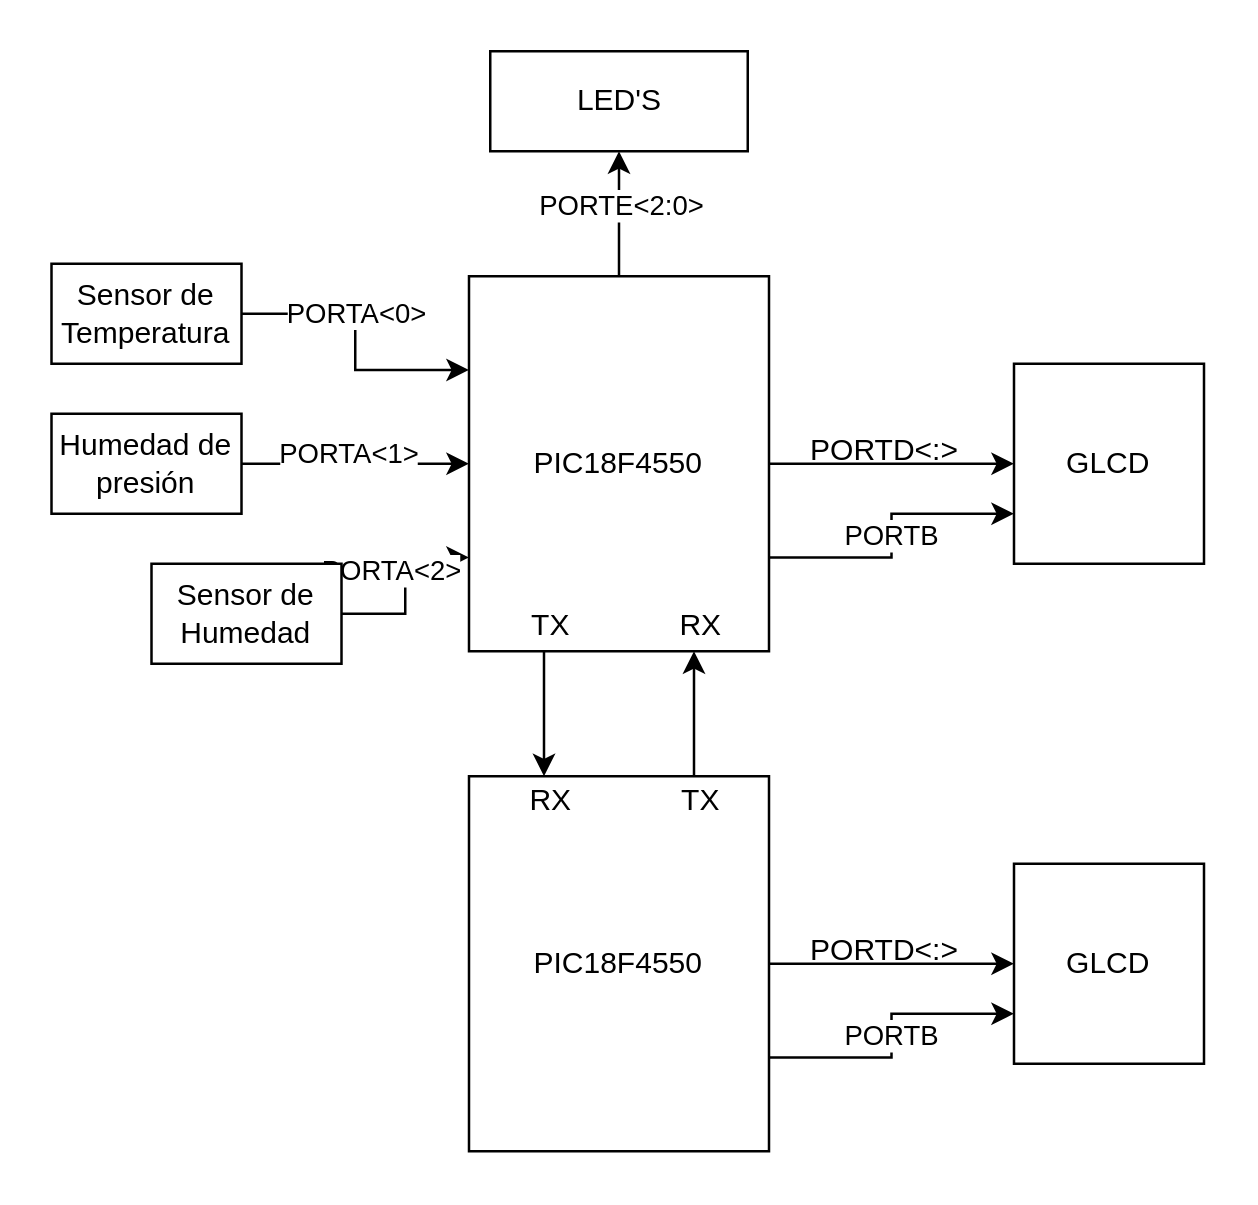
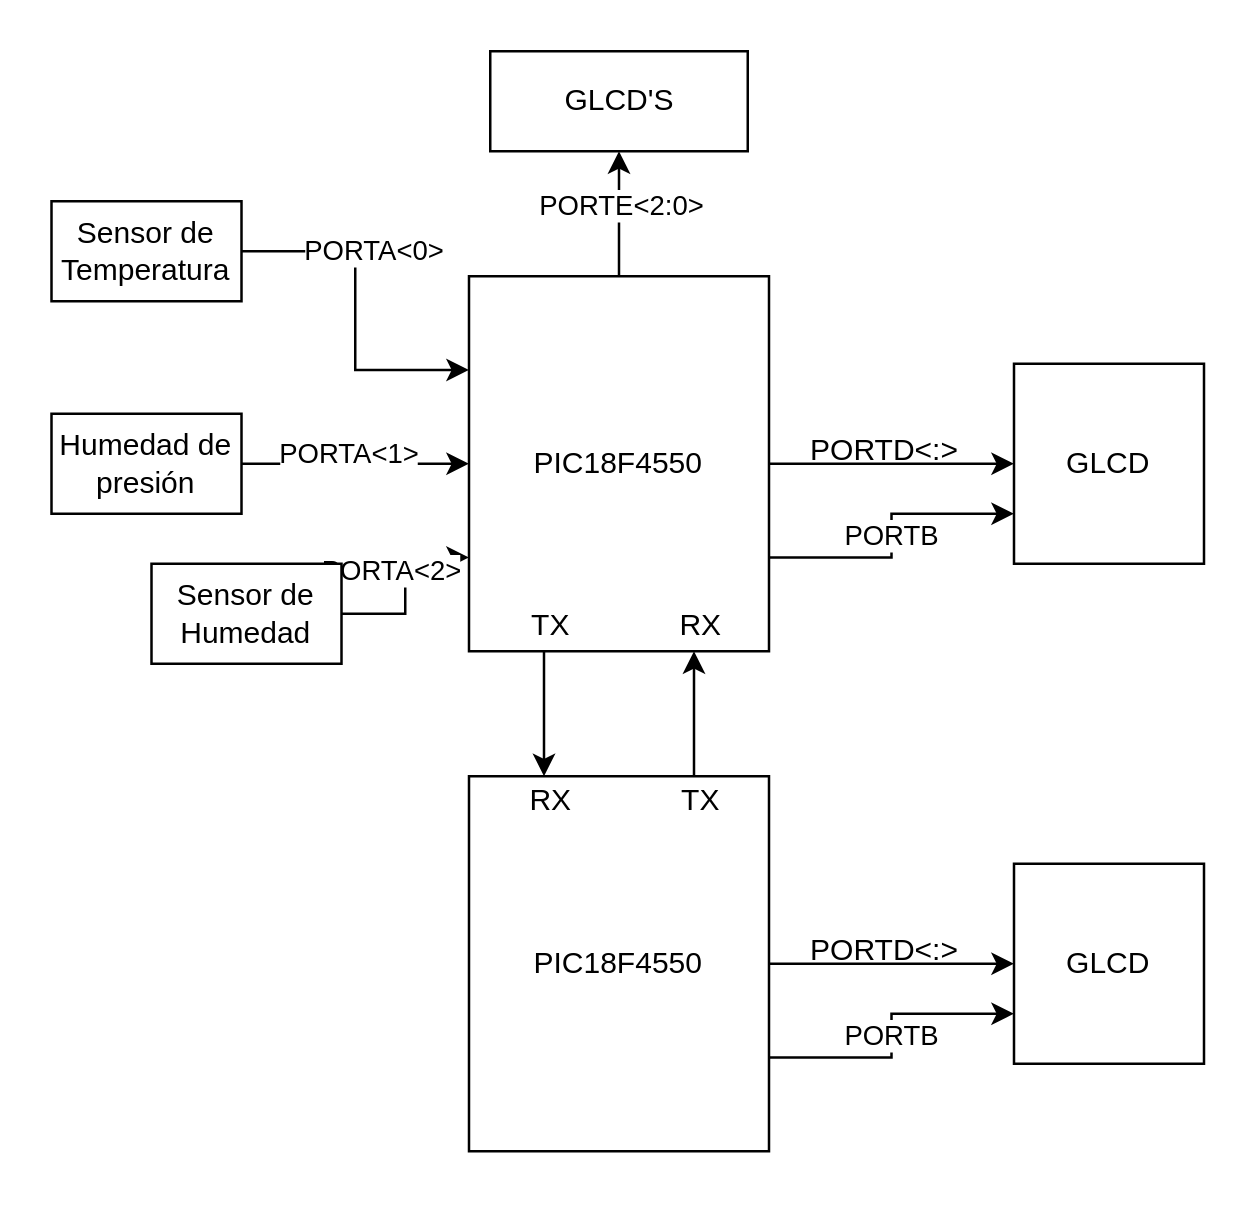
node "LED'S": label "LED'S" -> "GLCD'S"
node "Sensor de Temperatura": moved (146, 314) -> (146, 251)
